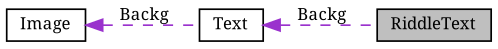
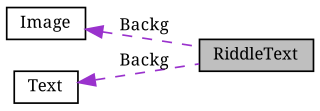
edge "Text" -> "Image": now "RiddleText" -> "Image"
